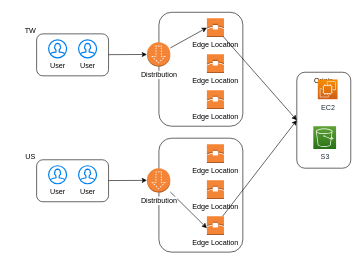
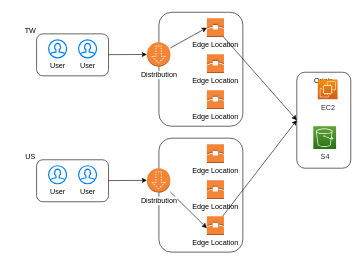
node "S3": label "S3" -> "S4"
